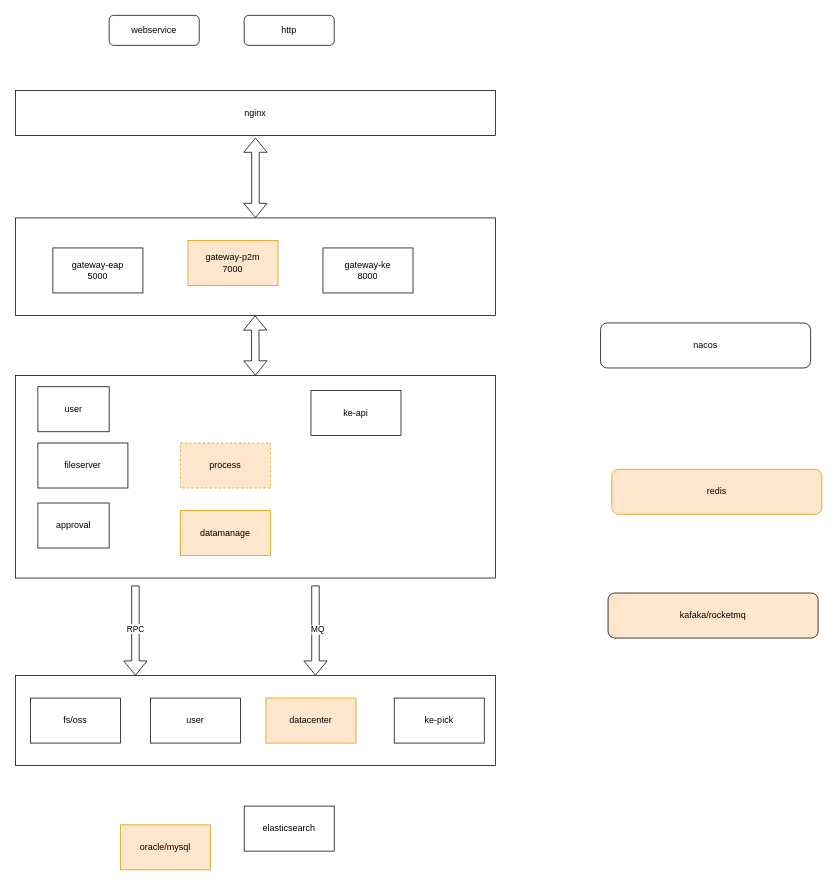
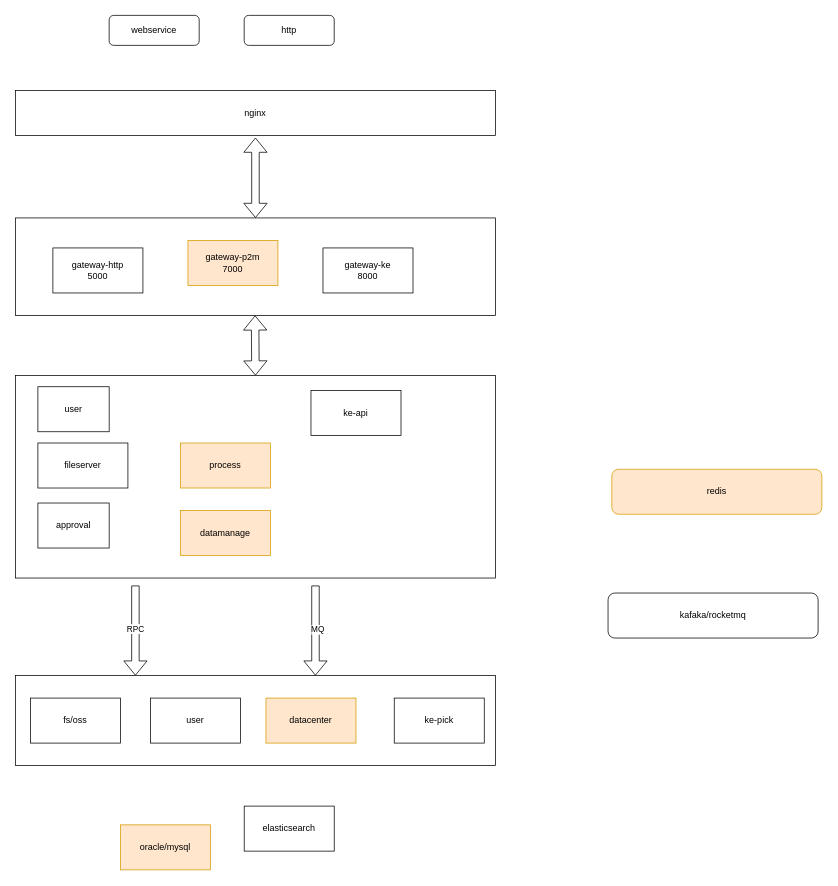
node "gateway-eap 5000": label "gateway-eap 5000" -> "gateway-http 5000"
node "nacos": removed
node "process": style dashed -> solid
node "kafaka/rocketmq": fillcolor #ffe6cc -> #ffffff
